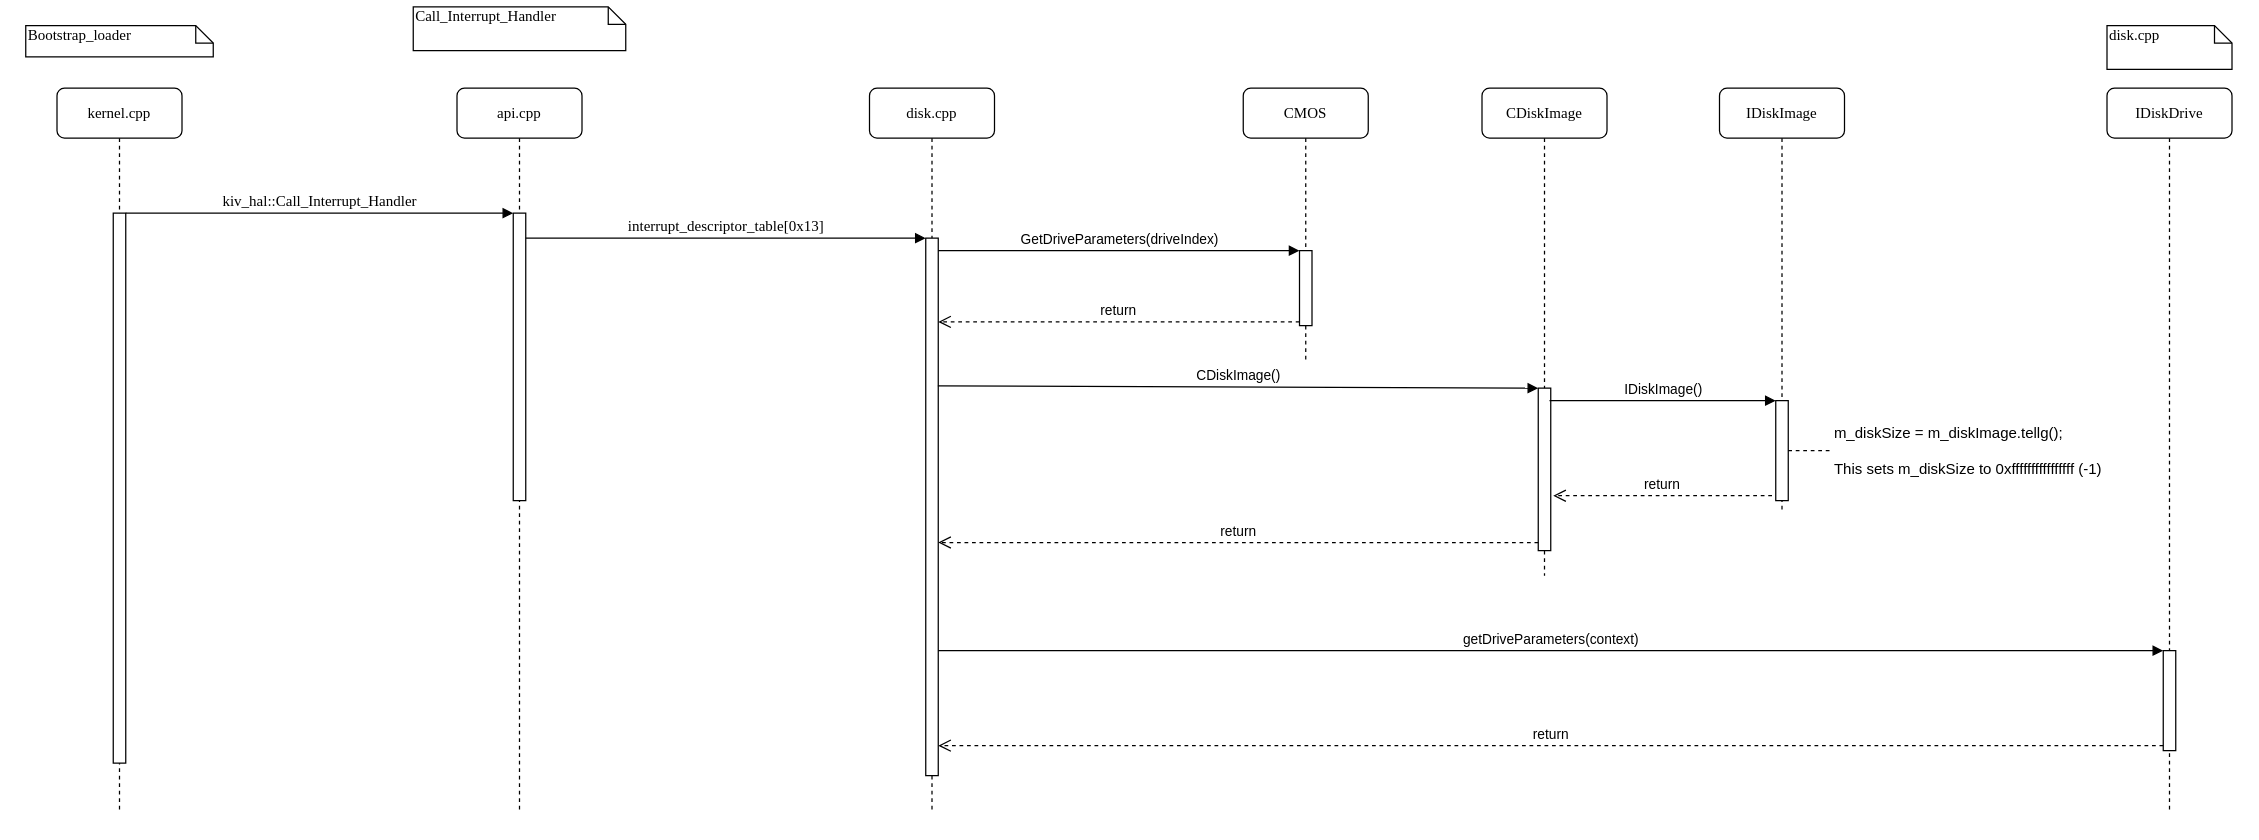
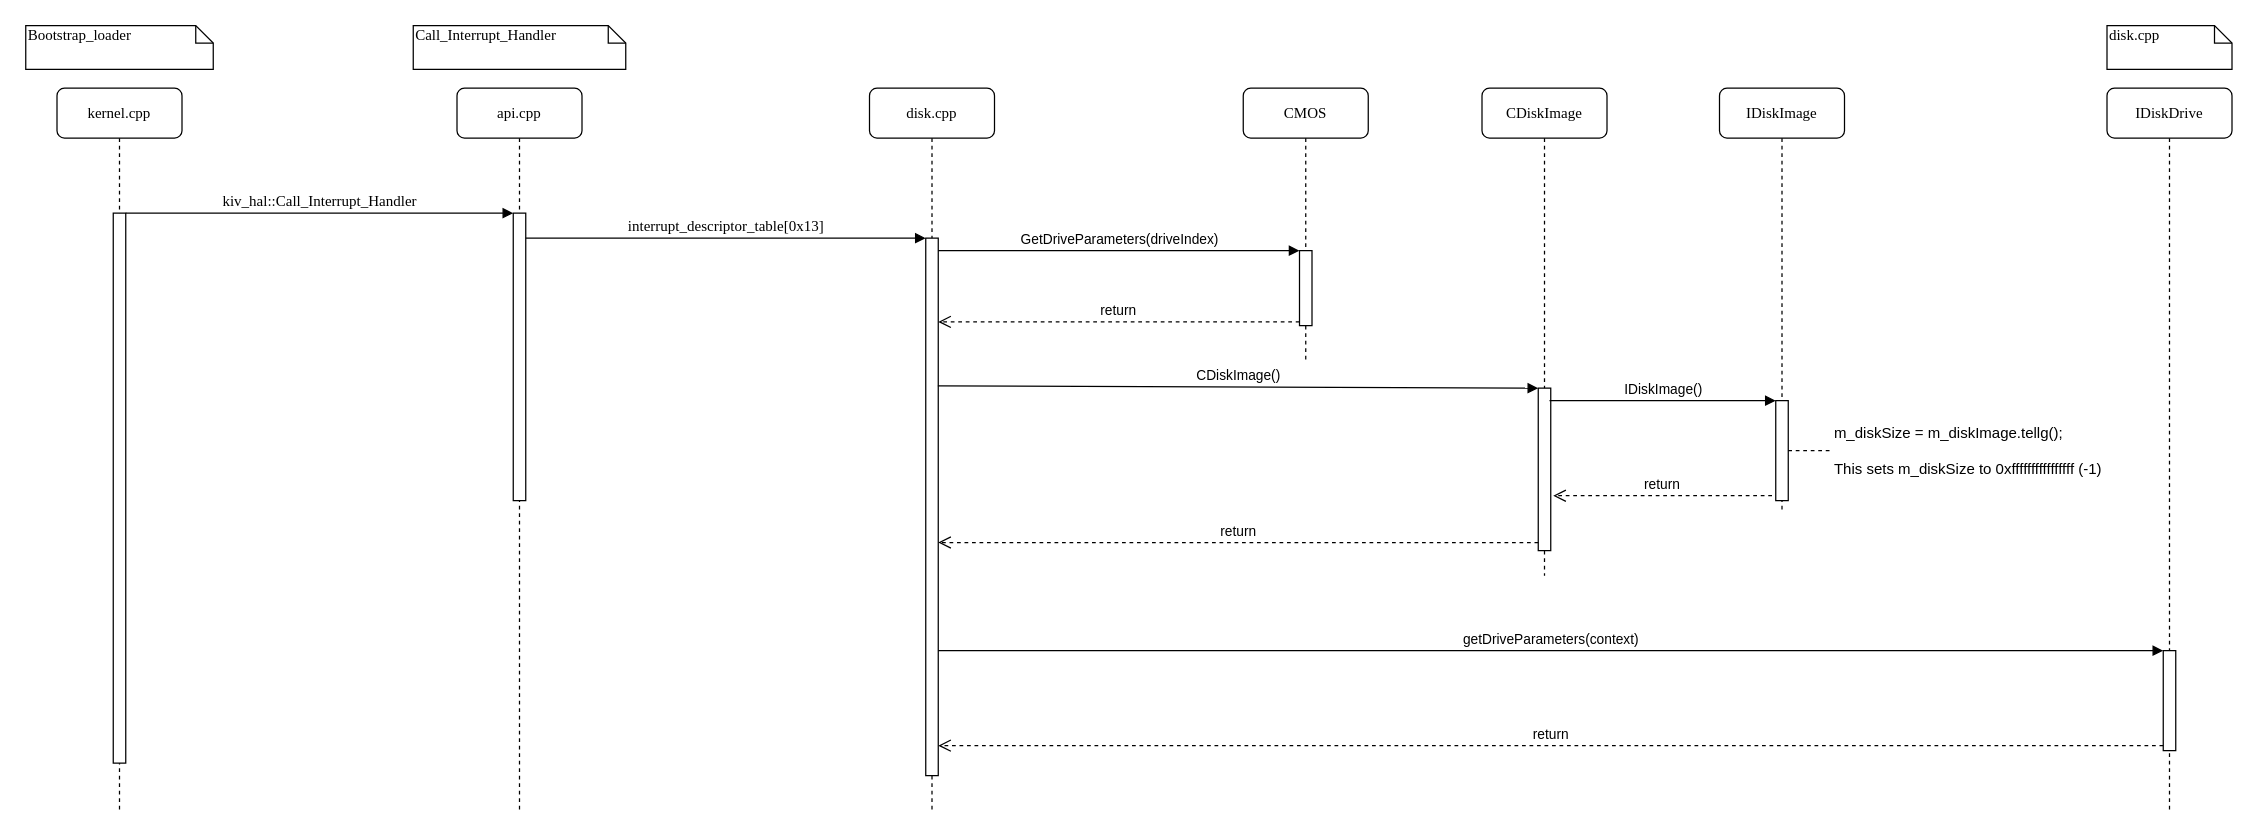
node "Call_Interrupt_Handler": moved (519, 29) -> (519, 48)
node "Bootstrap_loader": size 188x31 -> 188x44
